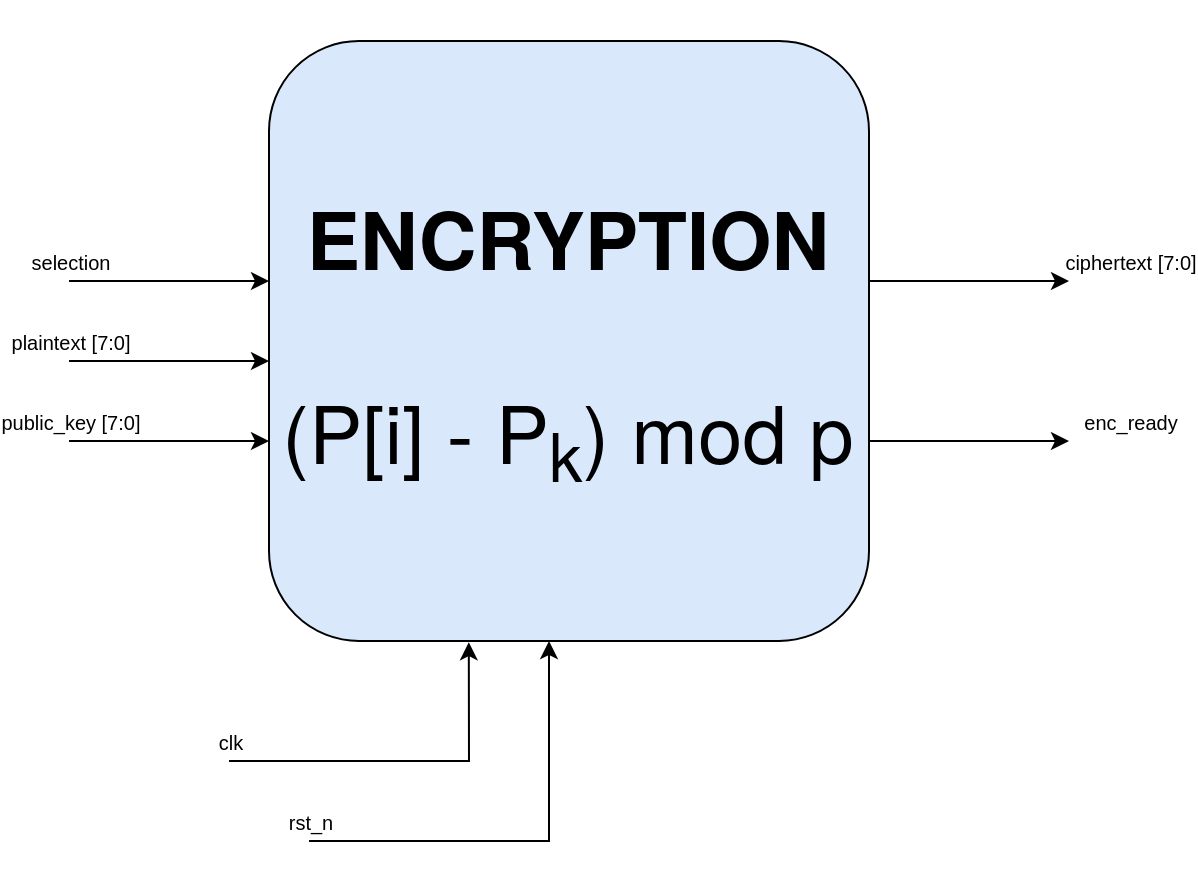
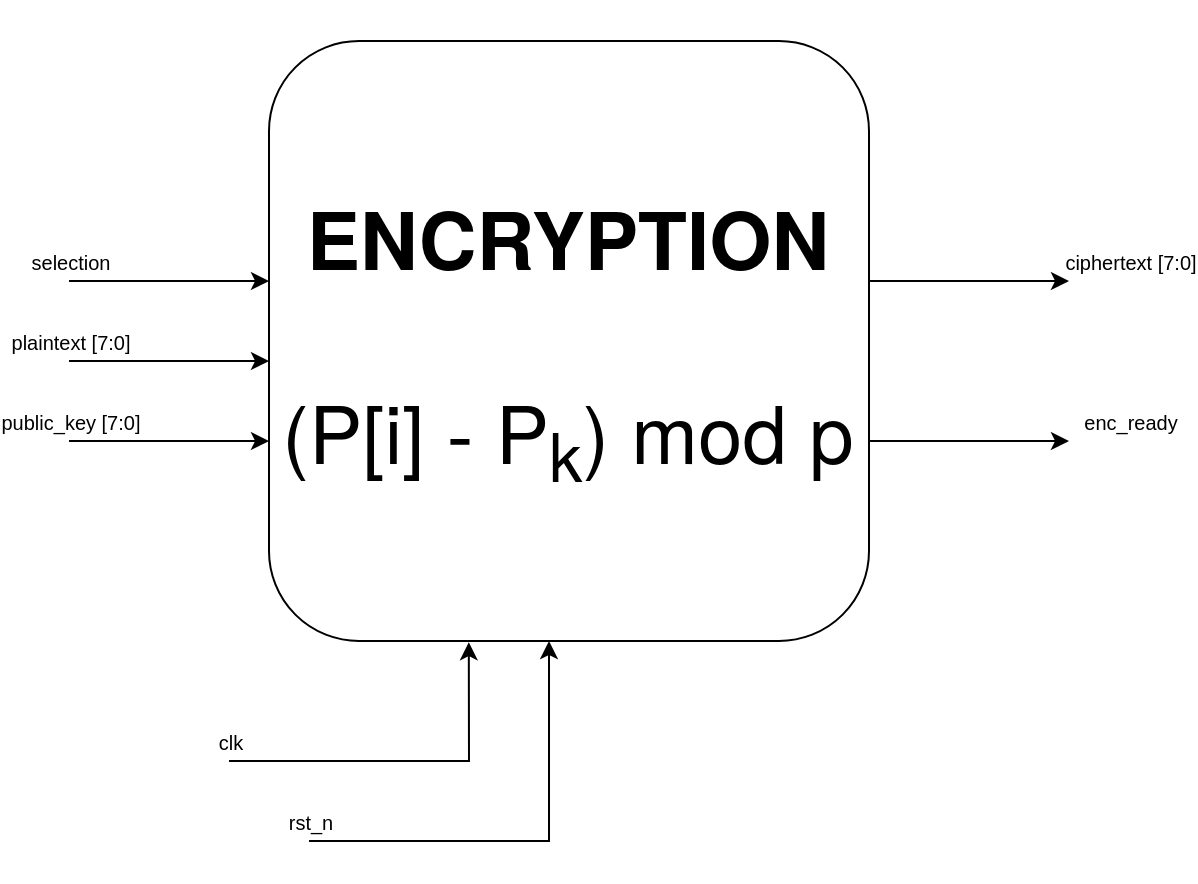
node "ENCRYPTION (P[i] - Pk) mod p": fillcolor #dae8fc -> #ffffff
